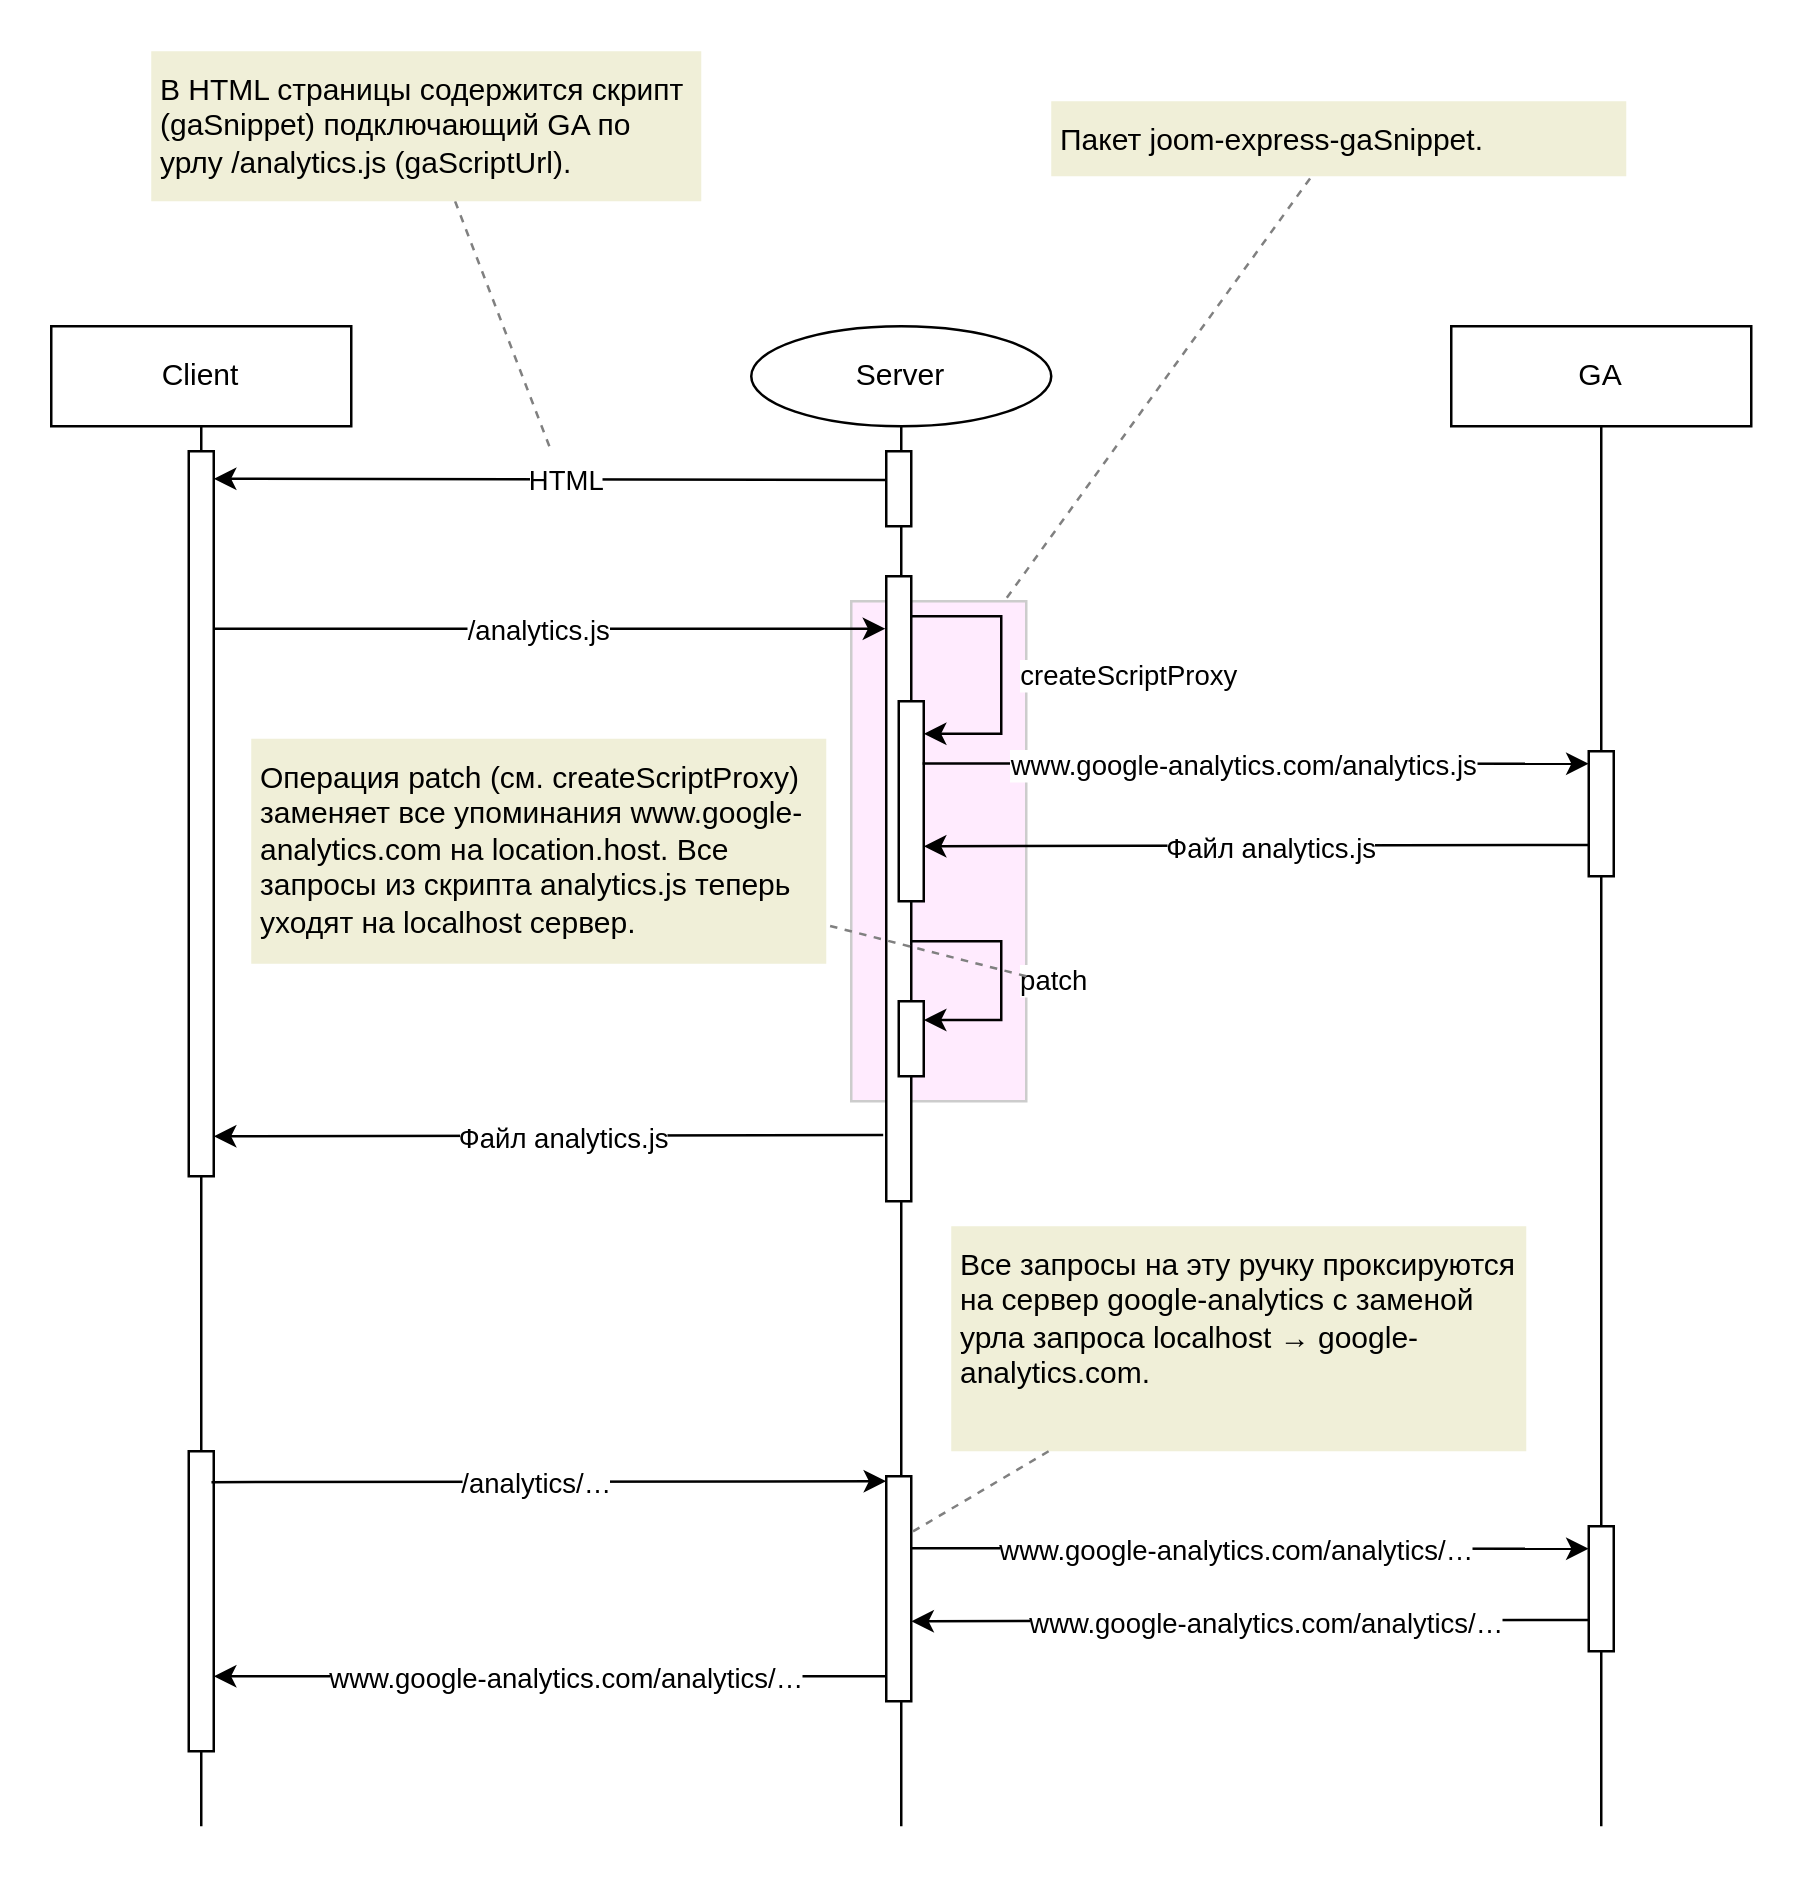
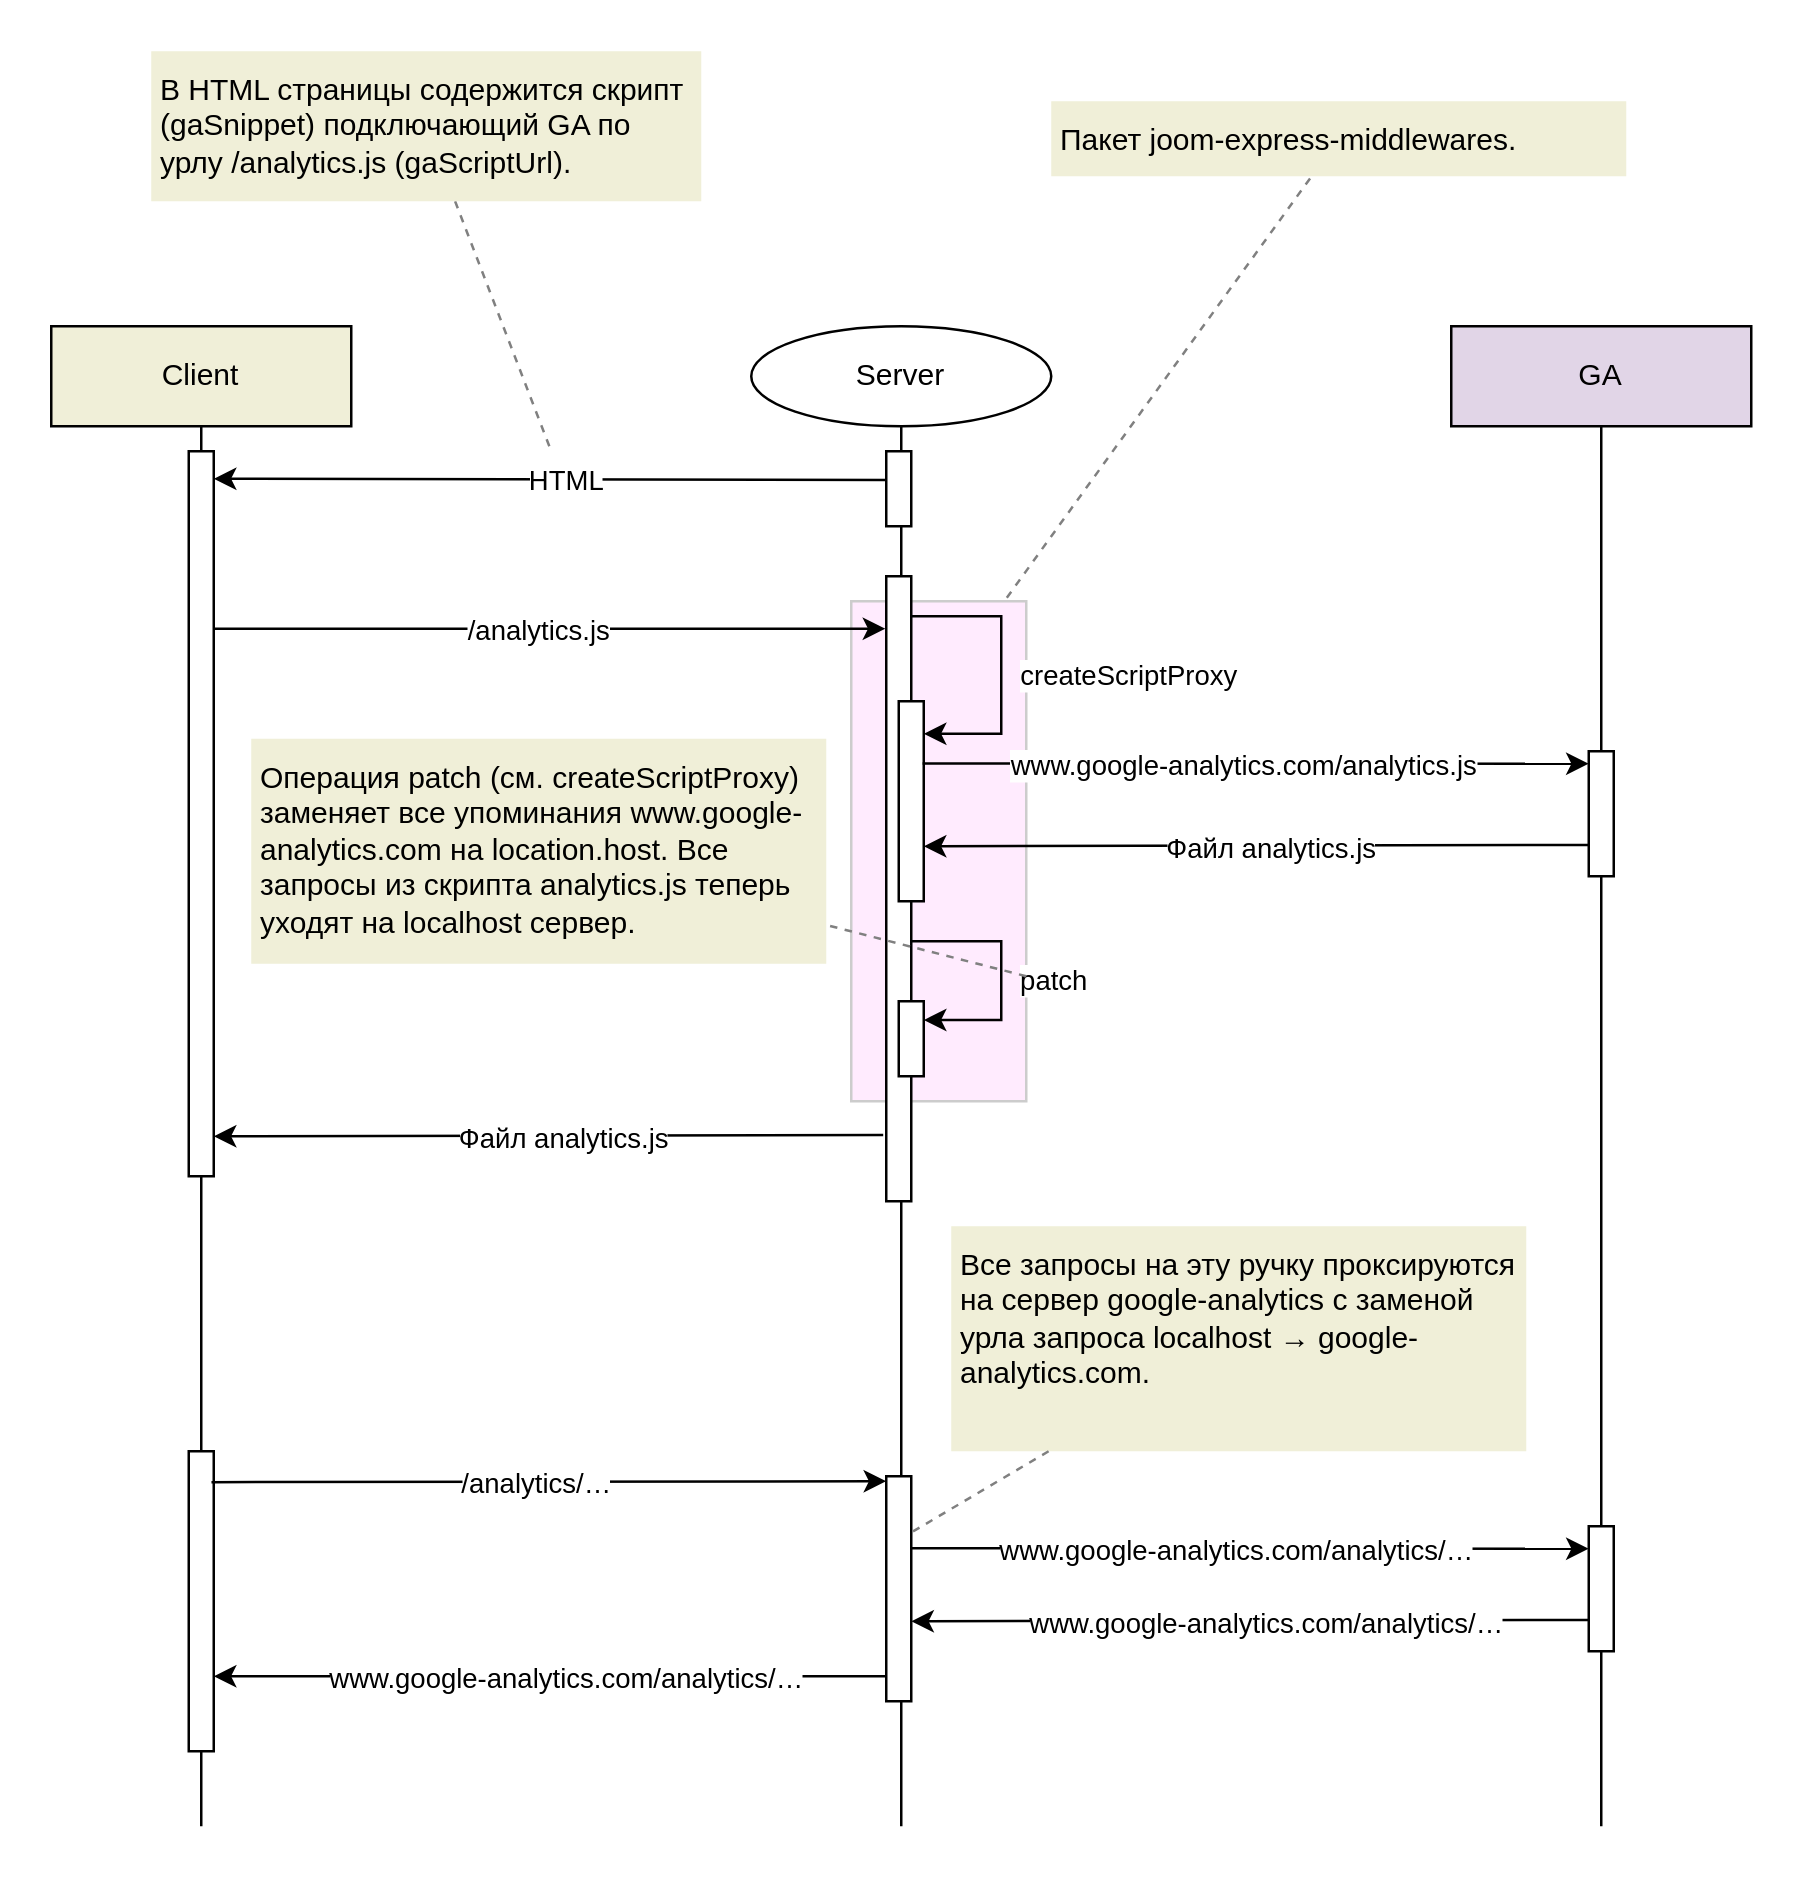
node "Пакет joom-express-gaSnippet.": label "Пакет joom-express-gaSnippet." -> "Пакет joom-express-middlewares."
node "Client": fillcolor #ffffff -> #f0efd8
node "GA": fillcolor #ffffff -> #e1d5e7
